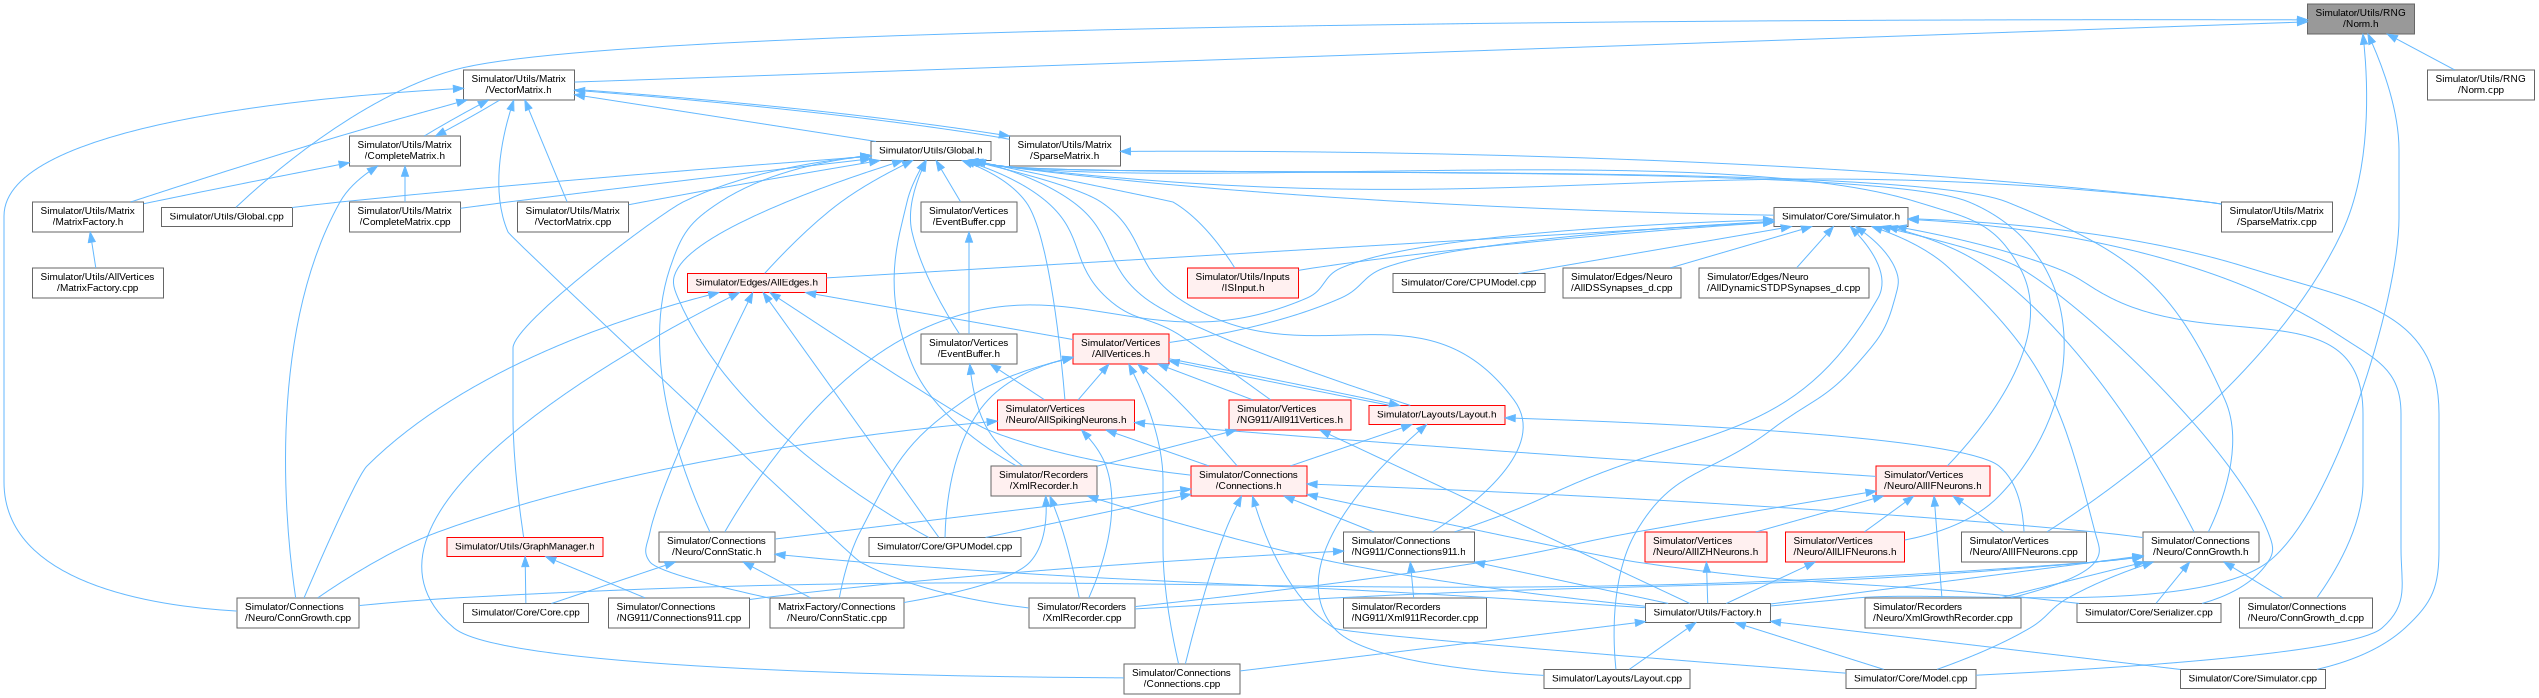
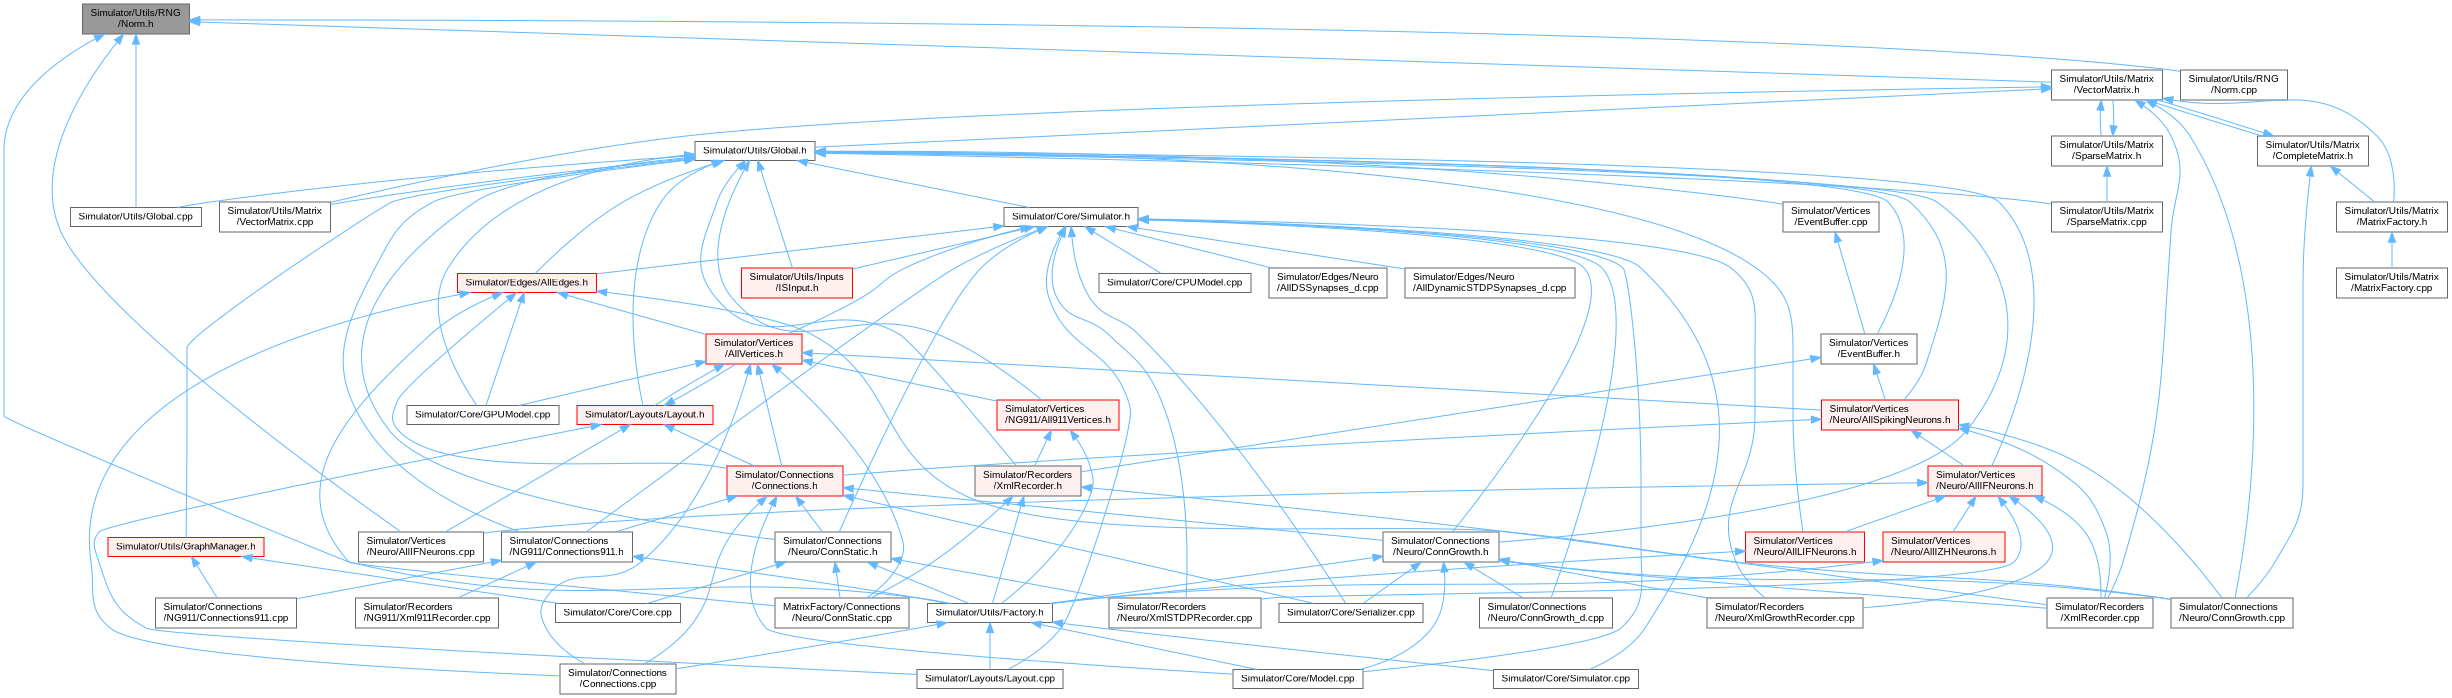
node "Simulator/Utils/Matrix /CompleteMatrix.cpp": removed
node "Simulator/Utils/AllVertices /MatrixFactory.cpp": label "Simulator/Utils/AllVertices /MatrixFactory.cpp" -> "Simulator/Utils/Matrix /MatrixFactory.cpp"
edge "Simulator/Core/GPUModel.cpp" -> "Simulator/Connections /Connections.h": removed
node "Simulator/Recorders /Neuro/XmlSTDPRecorder.cpp": added
